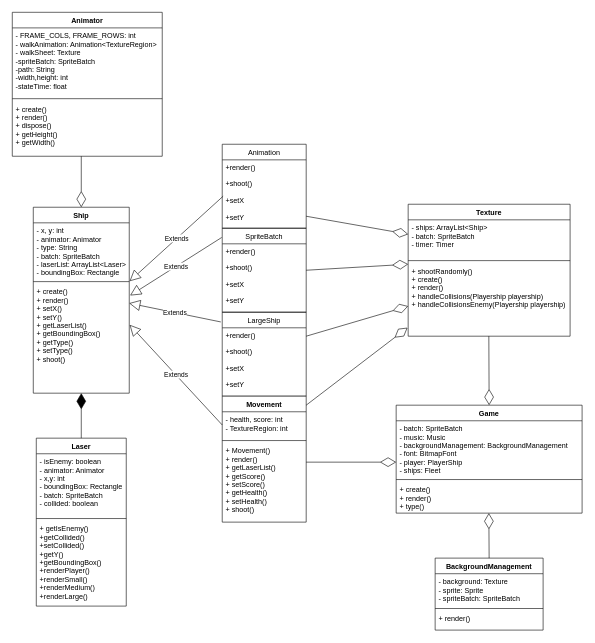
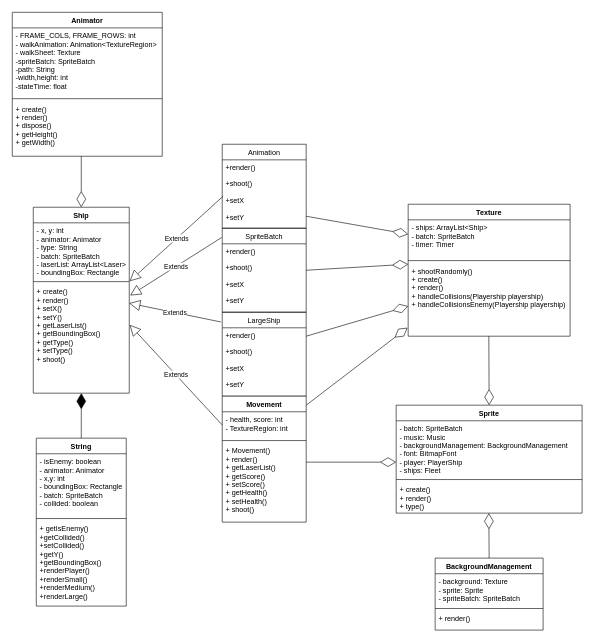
node "Game": label "Game" -> "Sprite"
node "Laser": label "Laser" -> "String"
